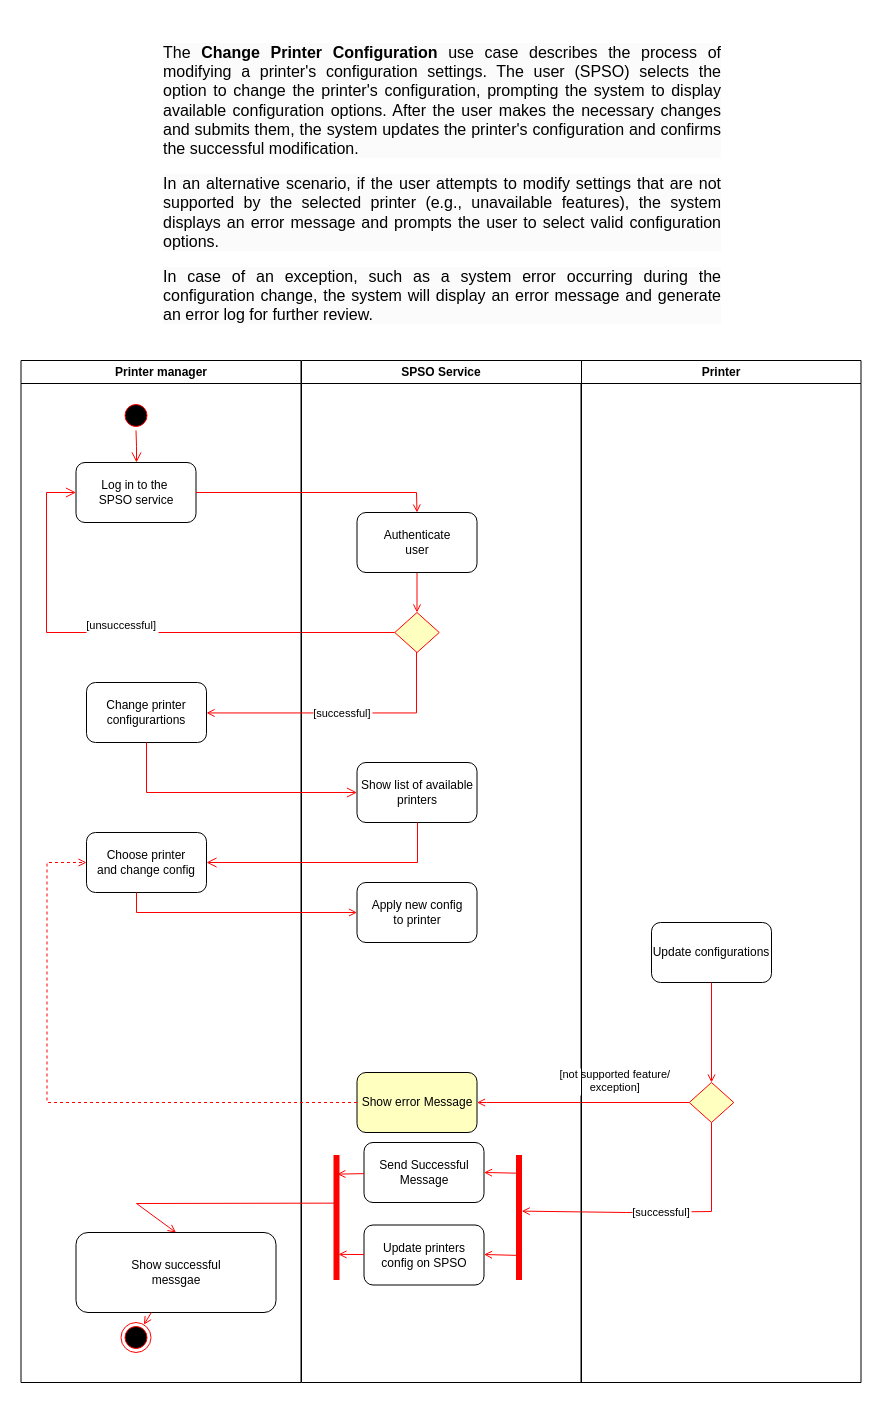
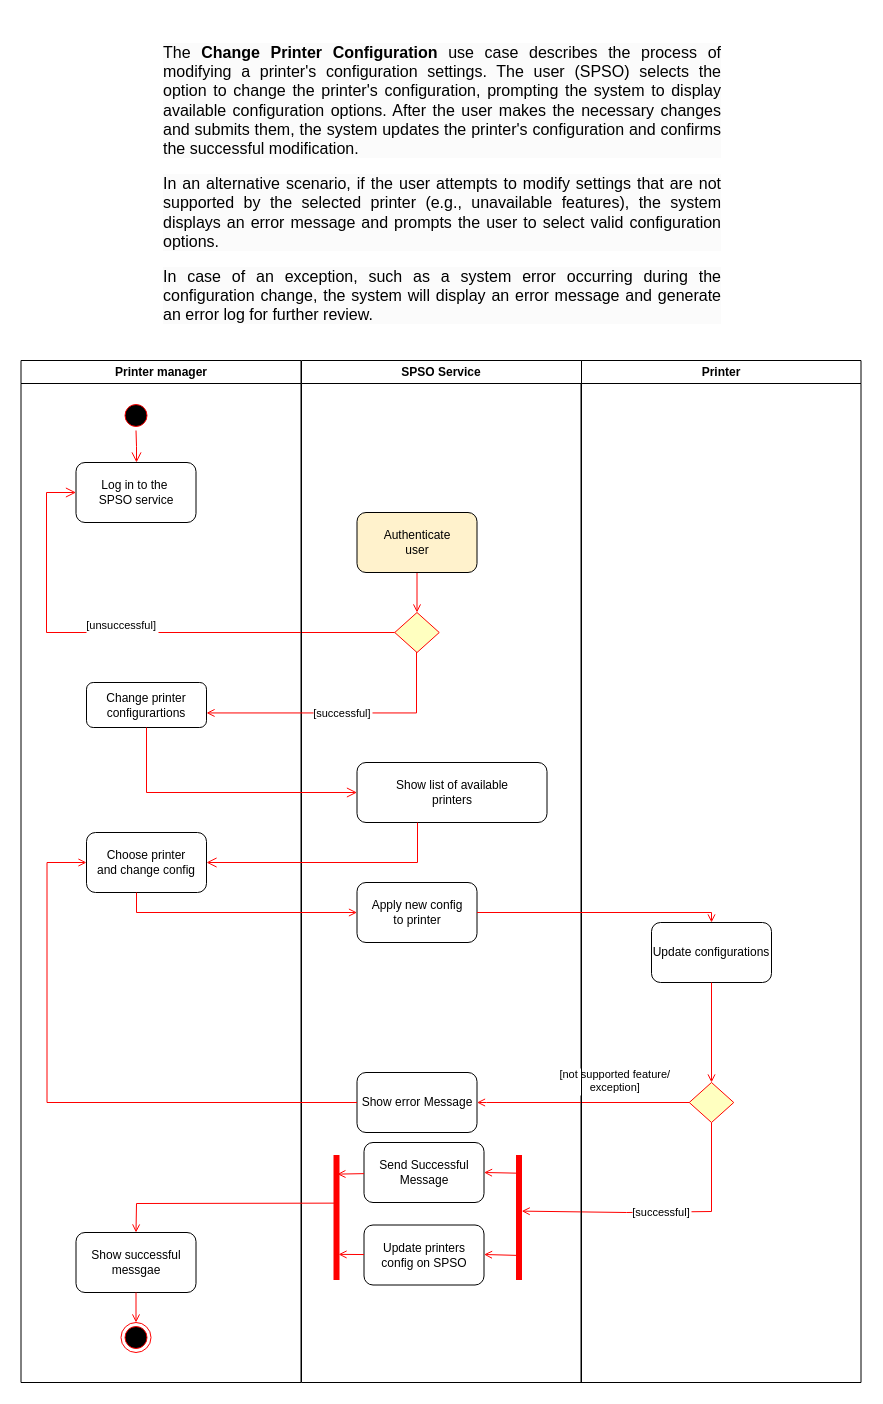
edge "Log in to the SPSO service" -> "Authenticate user": removed
node "Authenticate user": fillcolor #ffffff -> #fff2cc
node "Change printer configurartions": size 120x60 -> 120x45
node "Show list of available printers": size 120x60 -> 190x60
edge "Apply new config to printer" -> "Update configurations": added
edge "Show error Message" -> "Choose printer and change config": style dashed -> solid
node "Show error Message": fillcolor #ffffc0 -> #ffffff
node "Show successful messgae": size 200x80 -> 120x60
